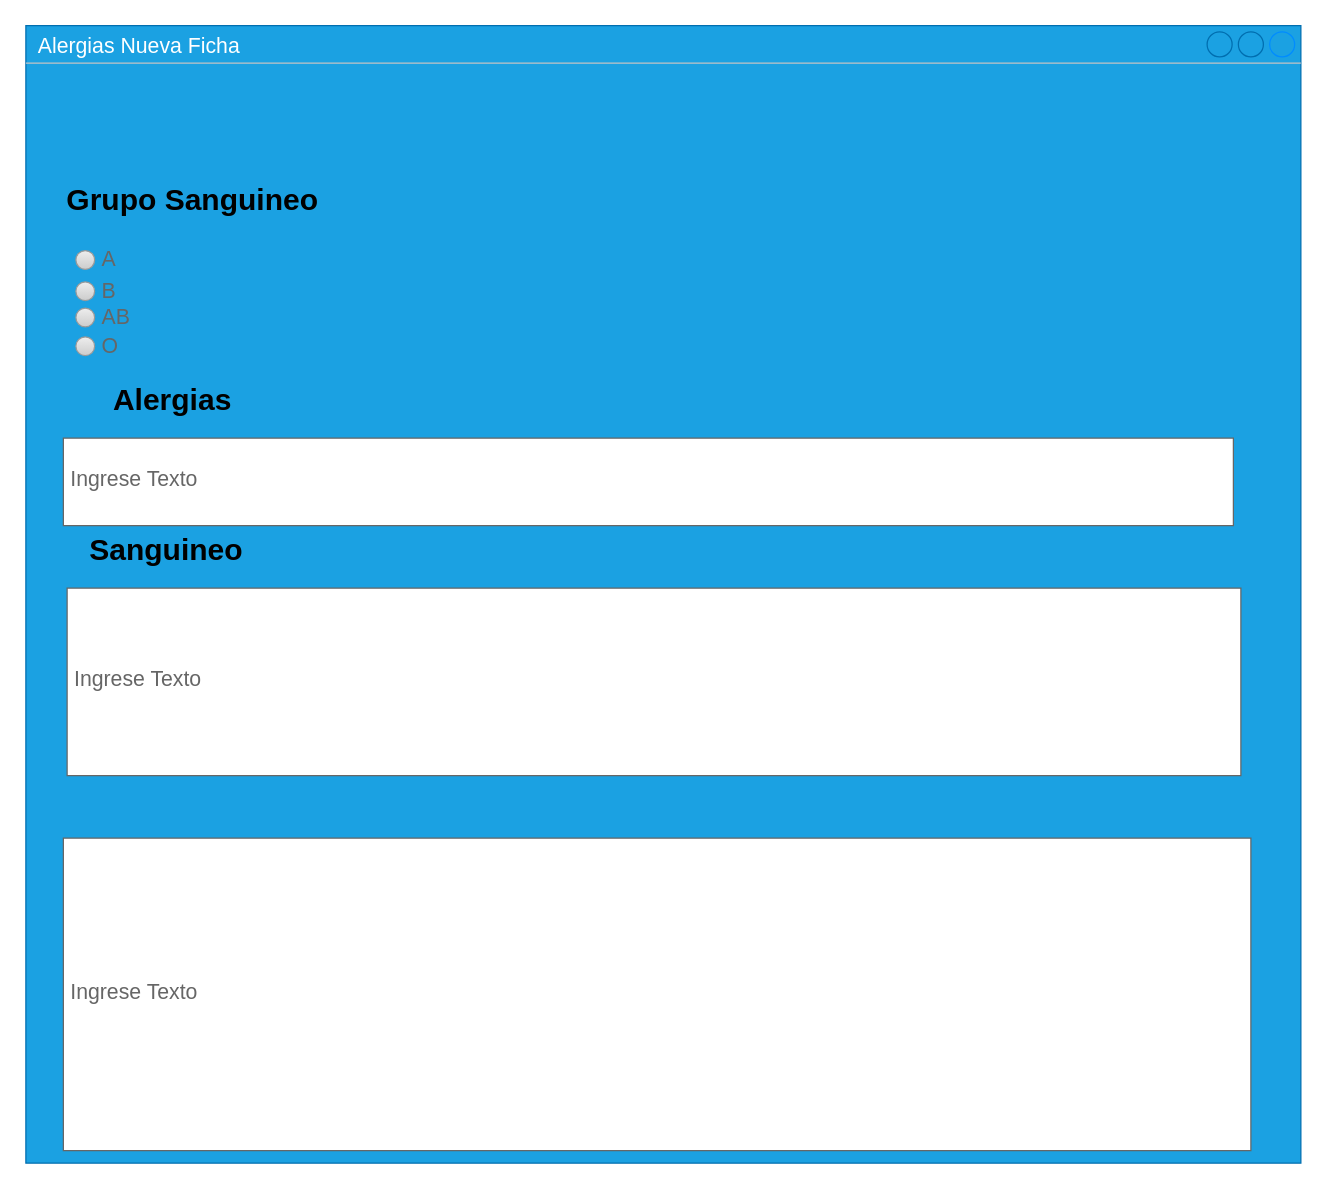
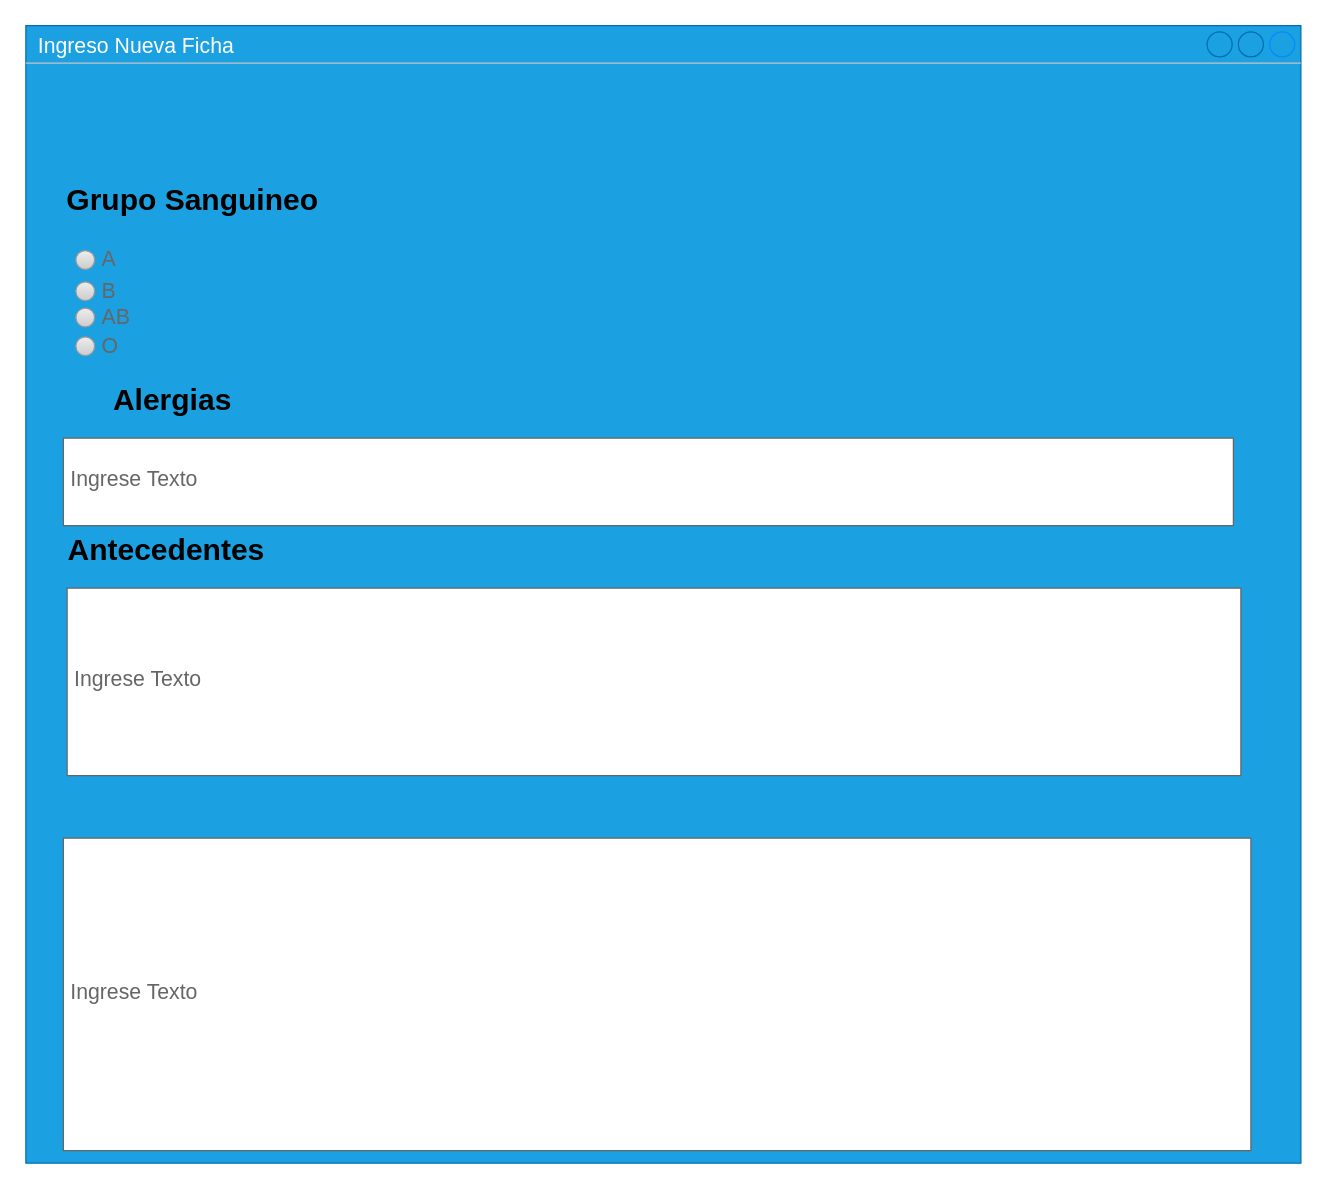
node "Alergias Nueva Ficha": label "Alergias Nueva Ficha" -> "Ingreso Nueva Ficha"
node "Sanguineo": label "Sanguineo" -> "Antecedentes"
